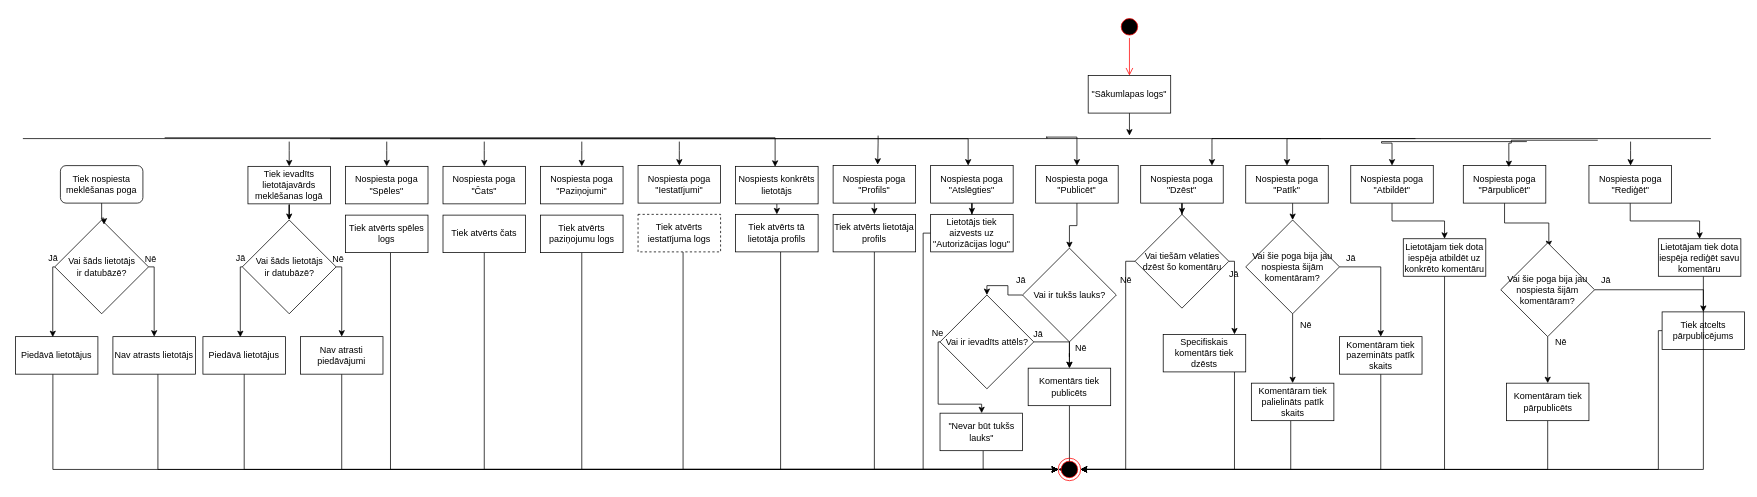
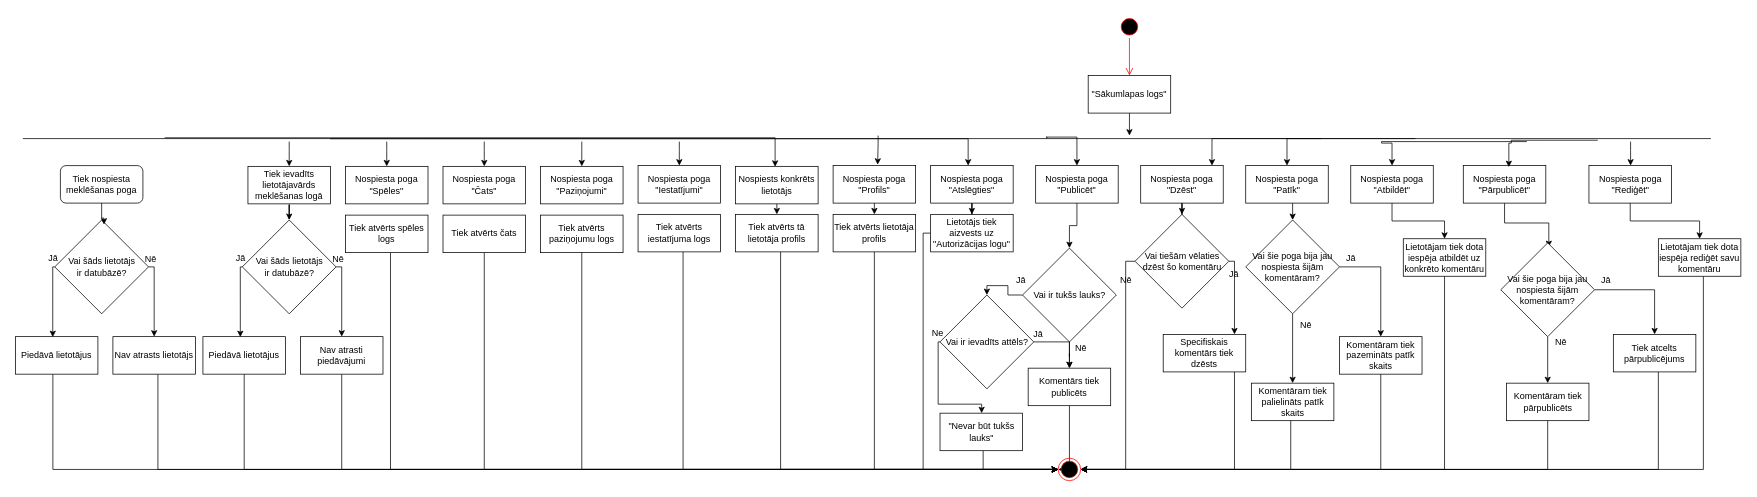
node "Tiek atvērts iestatījuma logs": style dashed -> solid
node "Tiek atcelts pārpublicējums": moved (1703, 330) -> (1654, 353)
